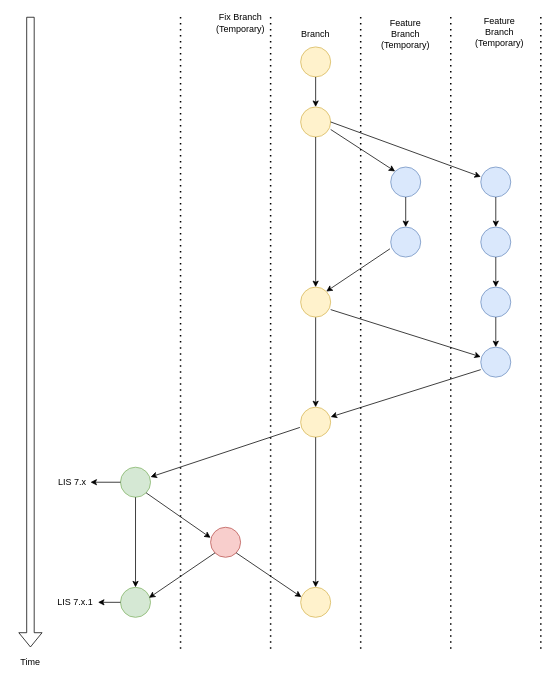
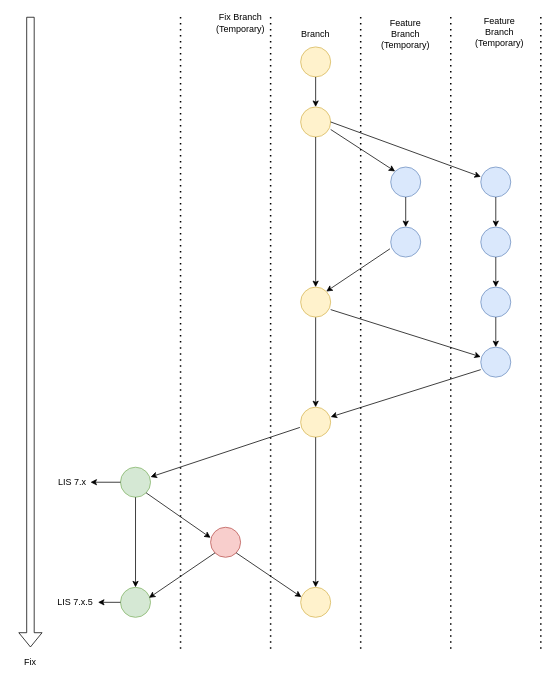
node "LIS 7.x.1": label "LIS 7.x.1" -> "LIS 7.x.5"
node "Time": label "Time" -> "Fix"
